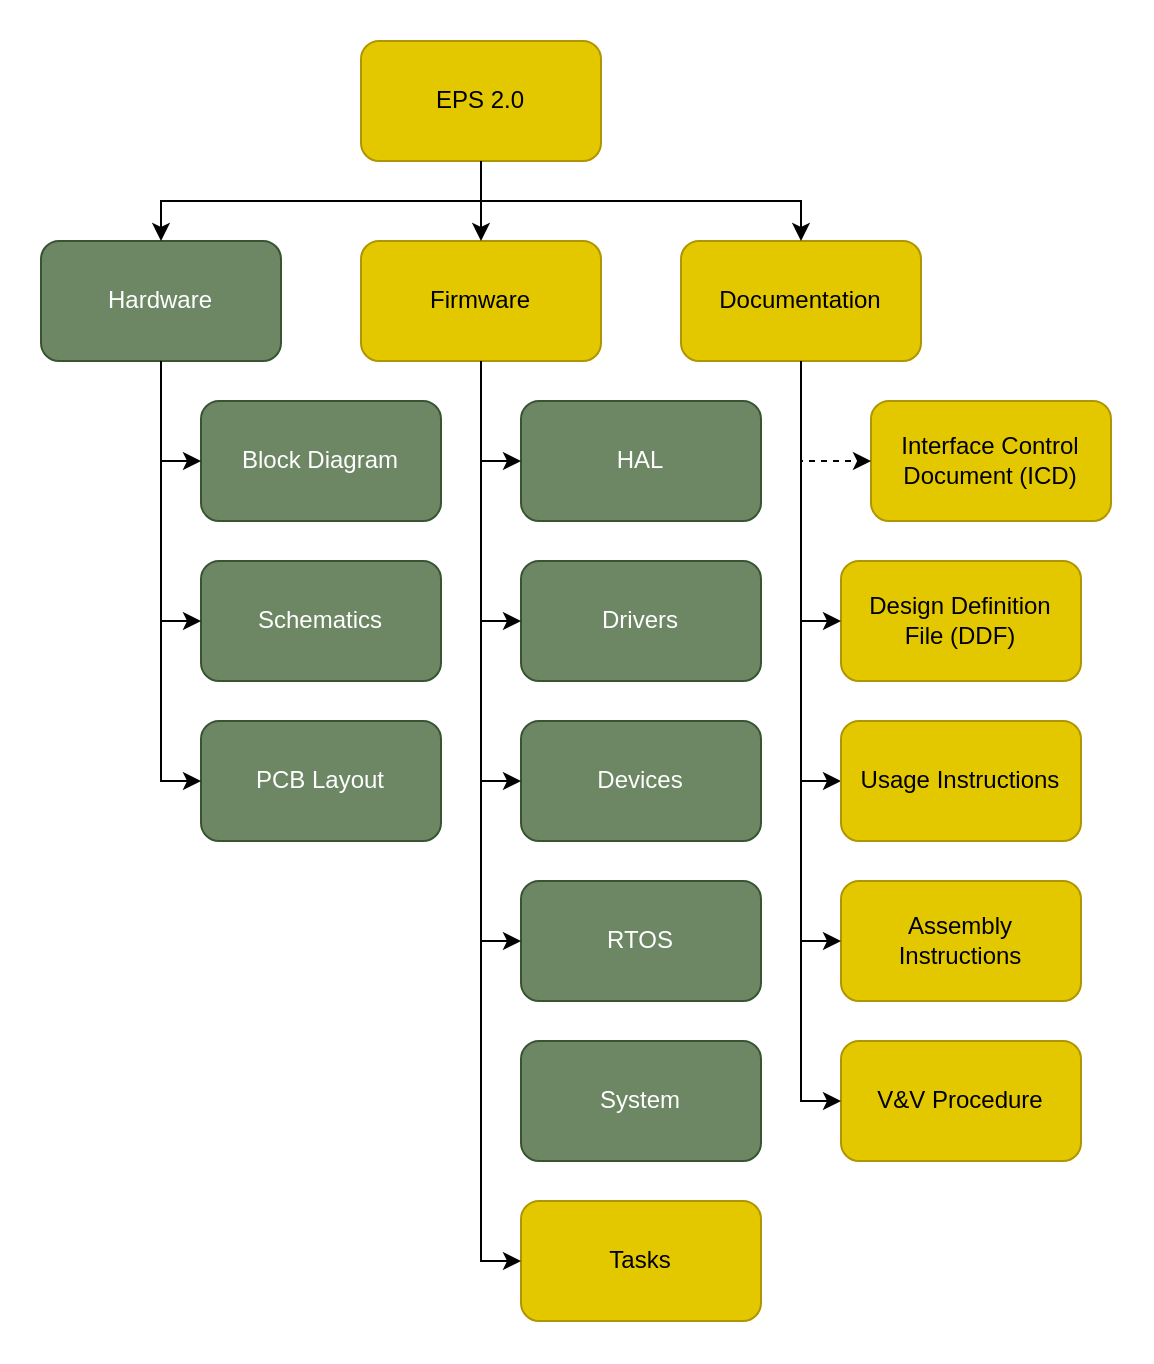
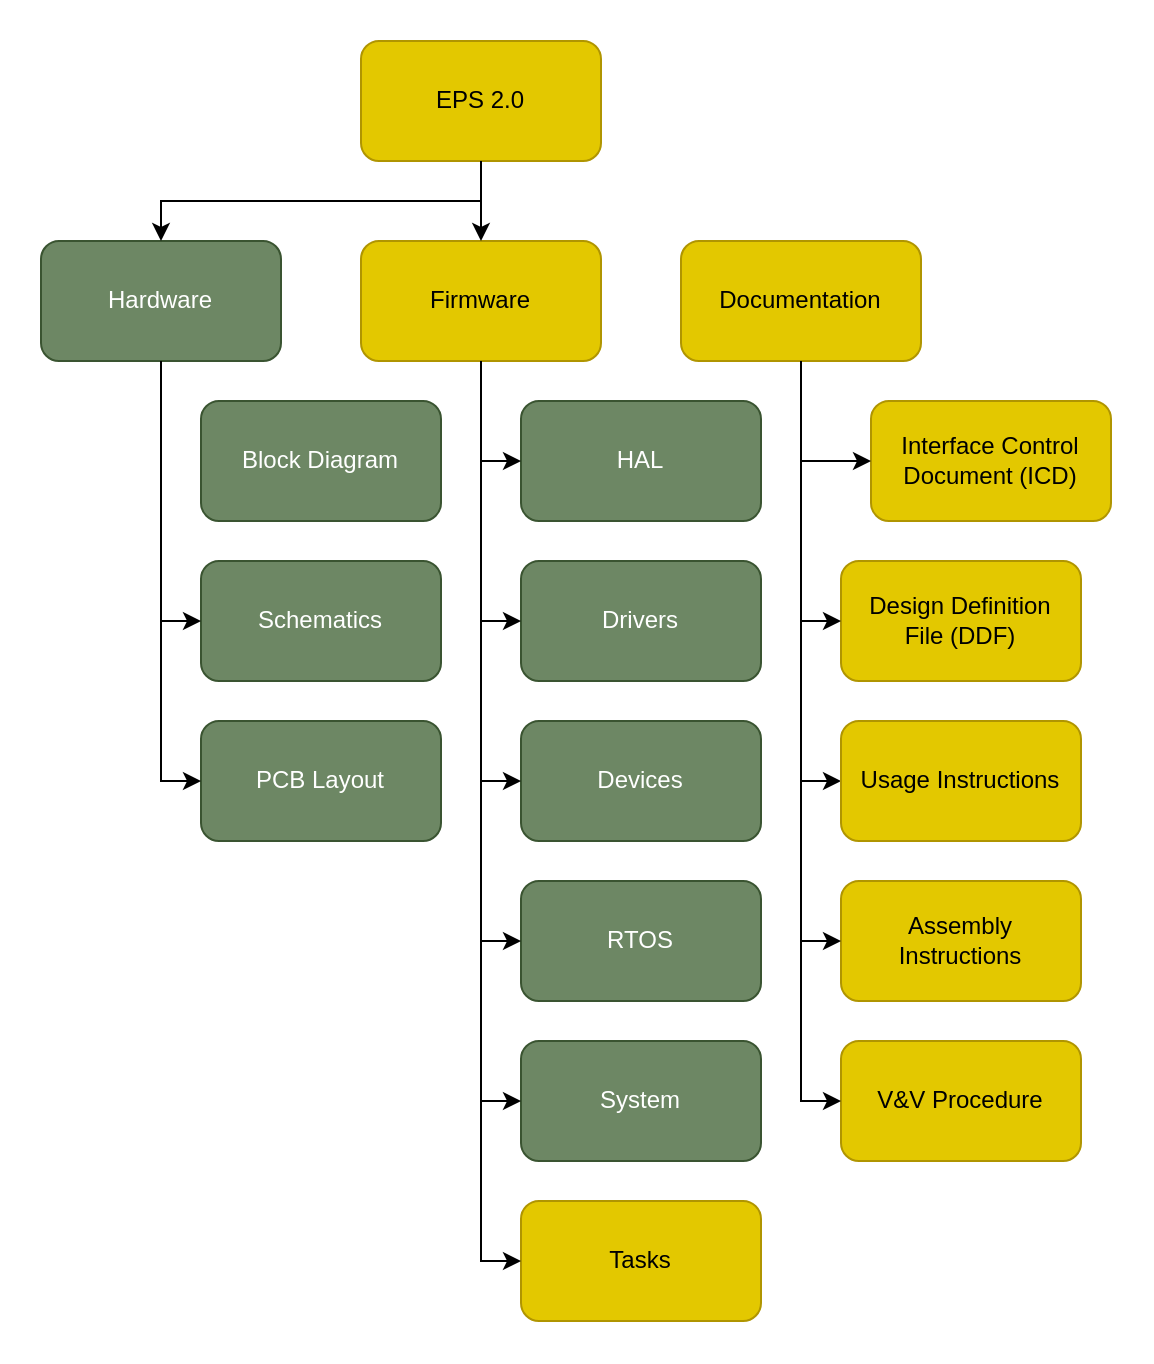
edge "EPS 2.0" -> "Documentation": removed
edge "Hardware" -> "Block Diagram": removed
edge "Documentation" -> "Interface Control Document (ICD)": style dashed -> solid
edge "Firmware" -> "System": added
